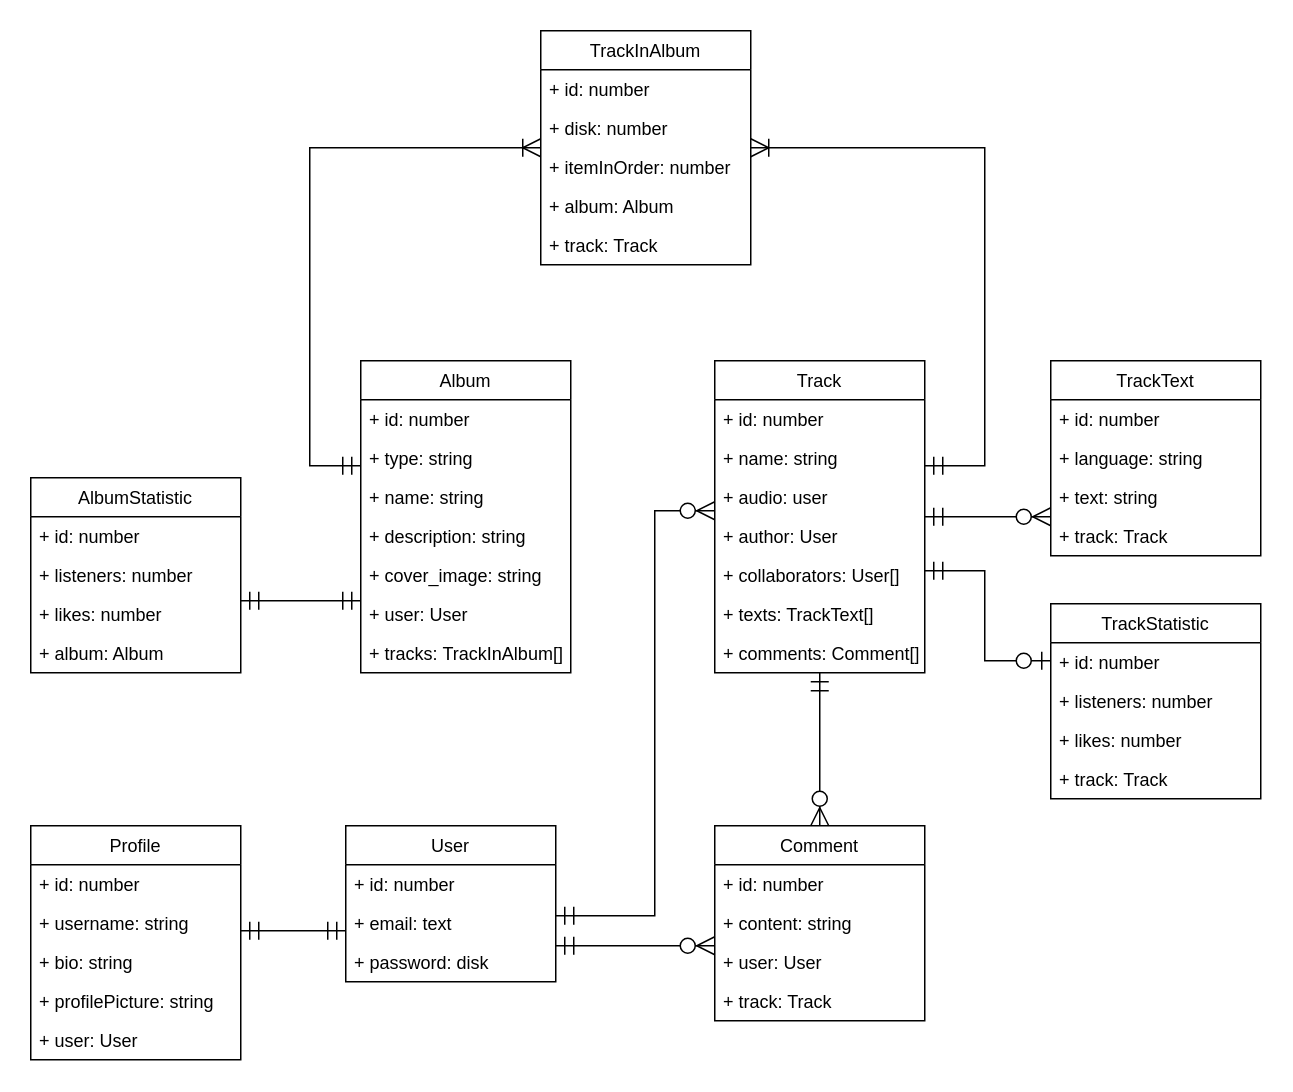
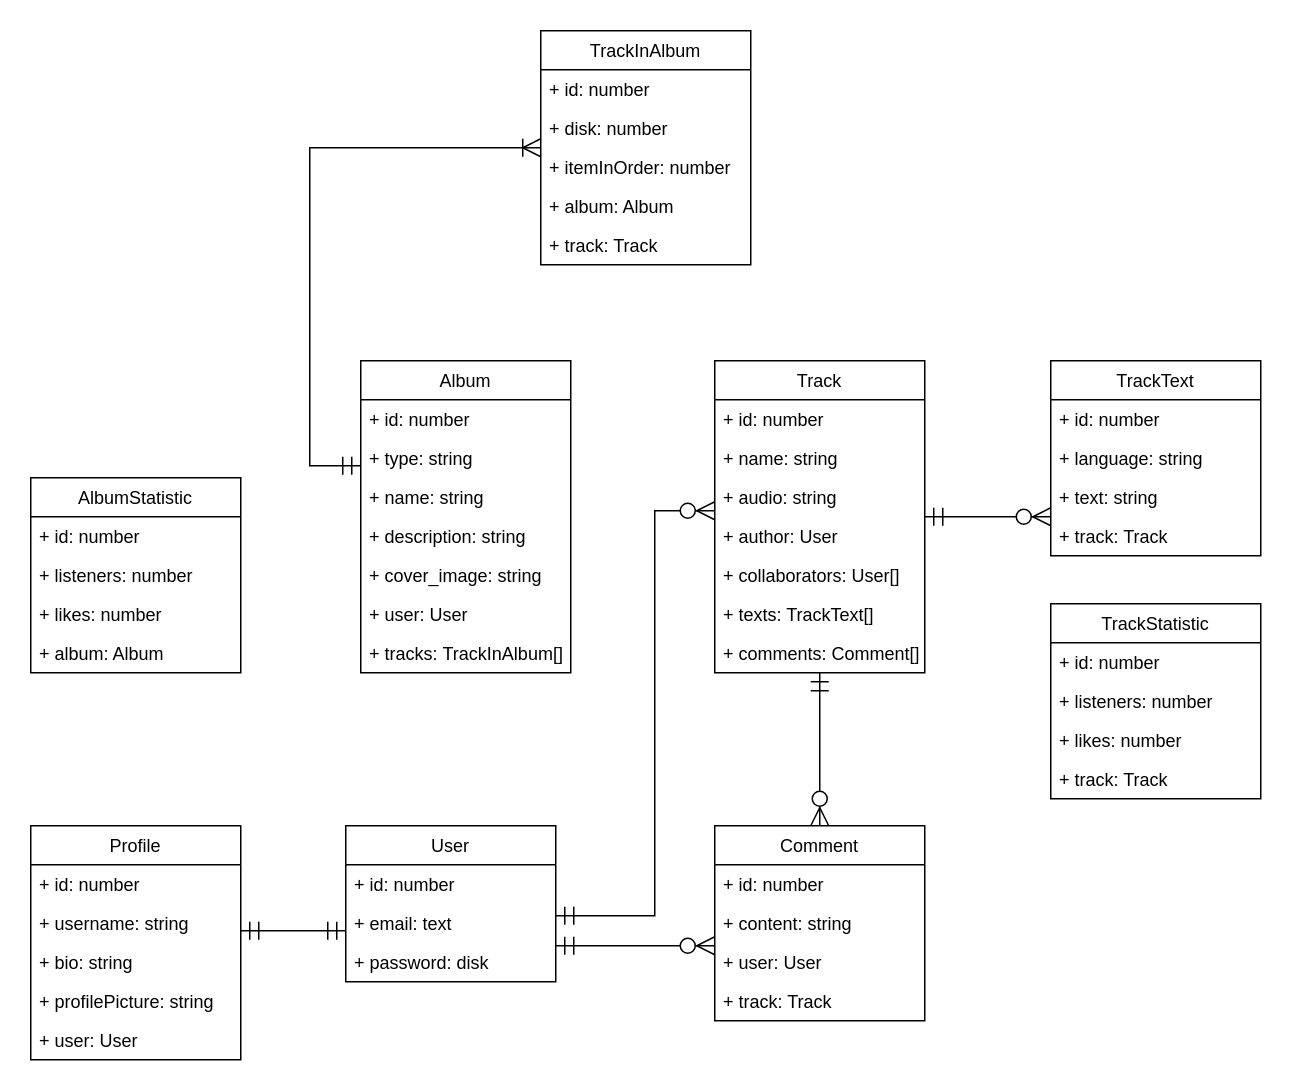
edge "TrackInAlbum" -- "Track": removed
node "+ audio: user": label "+ audio: user" -> "+ audio: string"
edge "Album" -- "AlbumStatistic": removed
edge "Track" -- "TrackStatistic": removed
